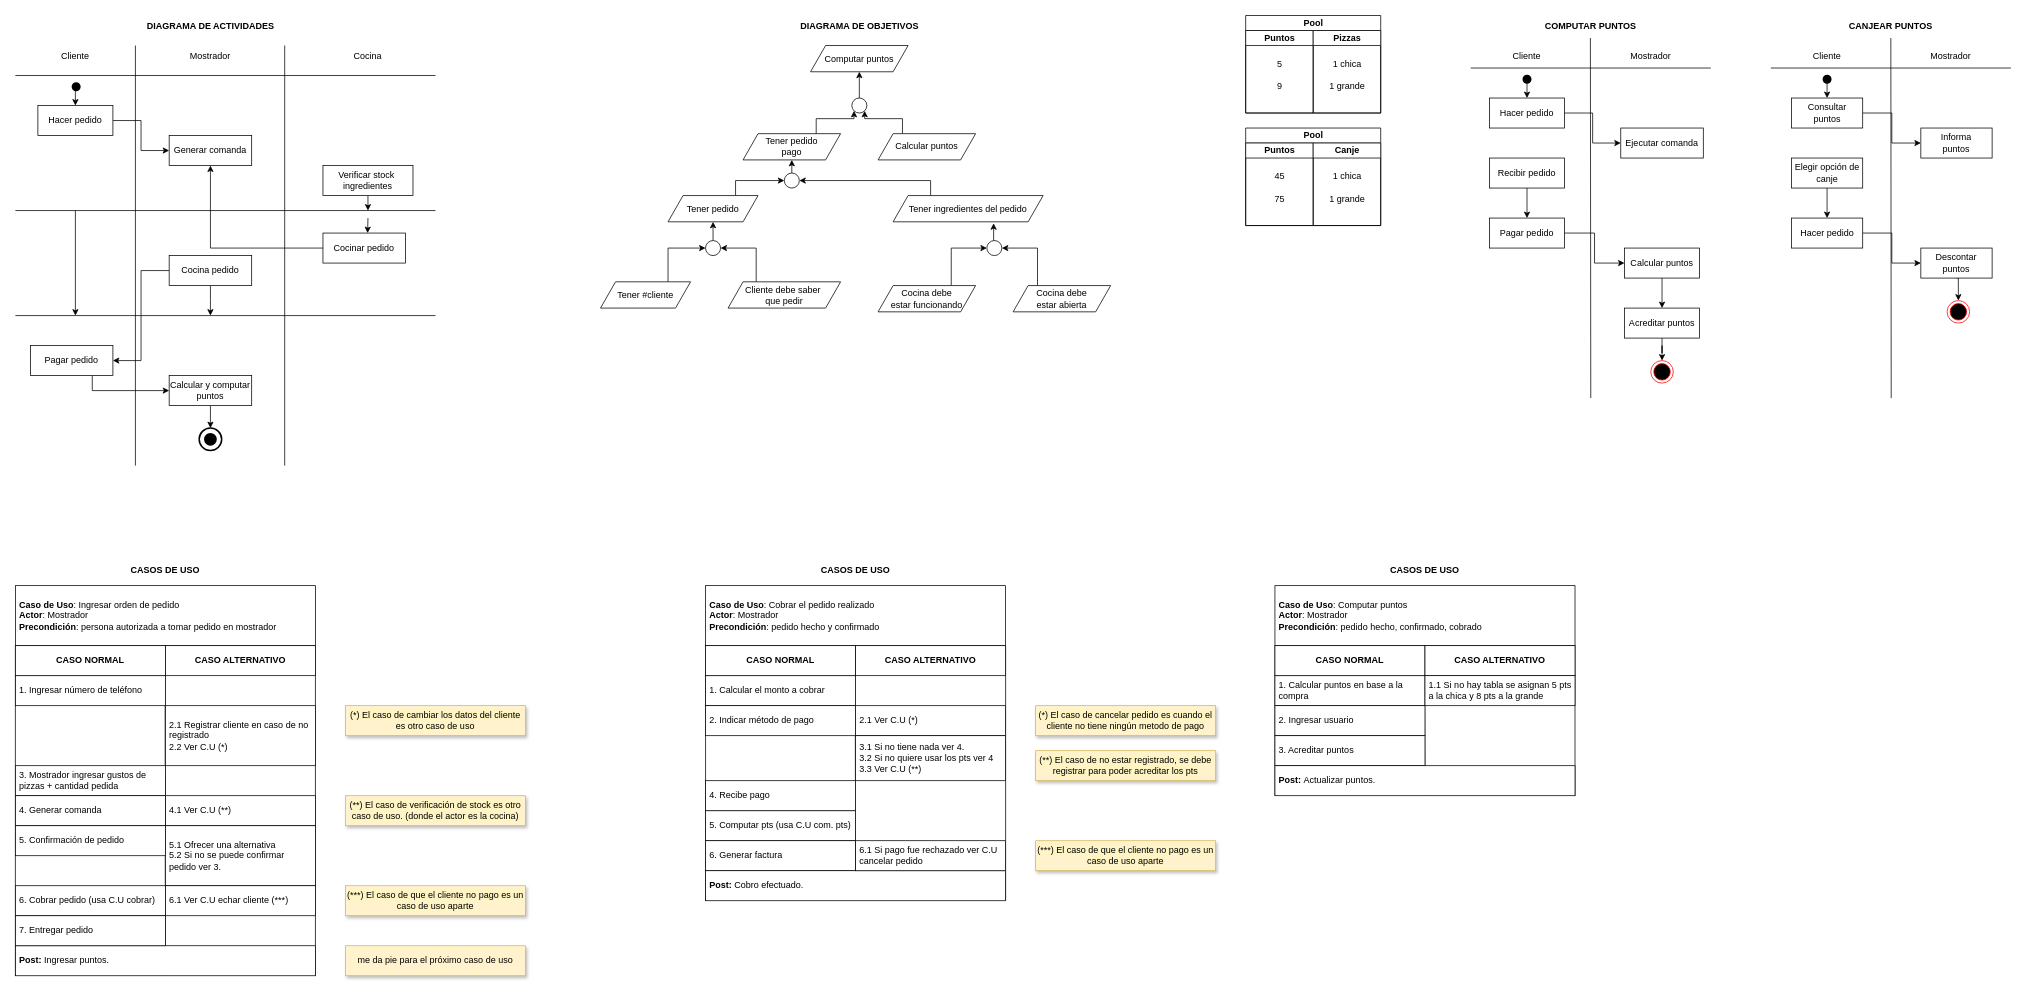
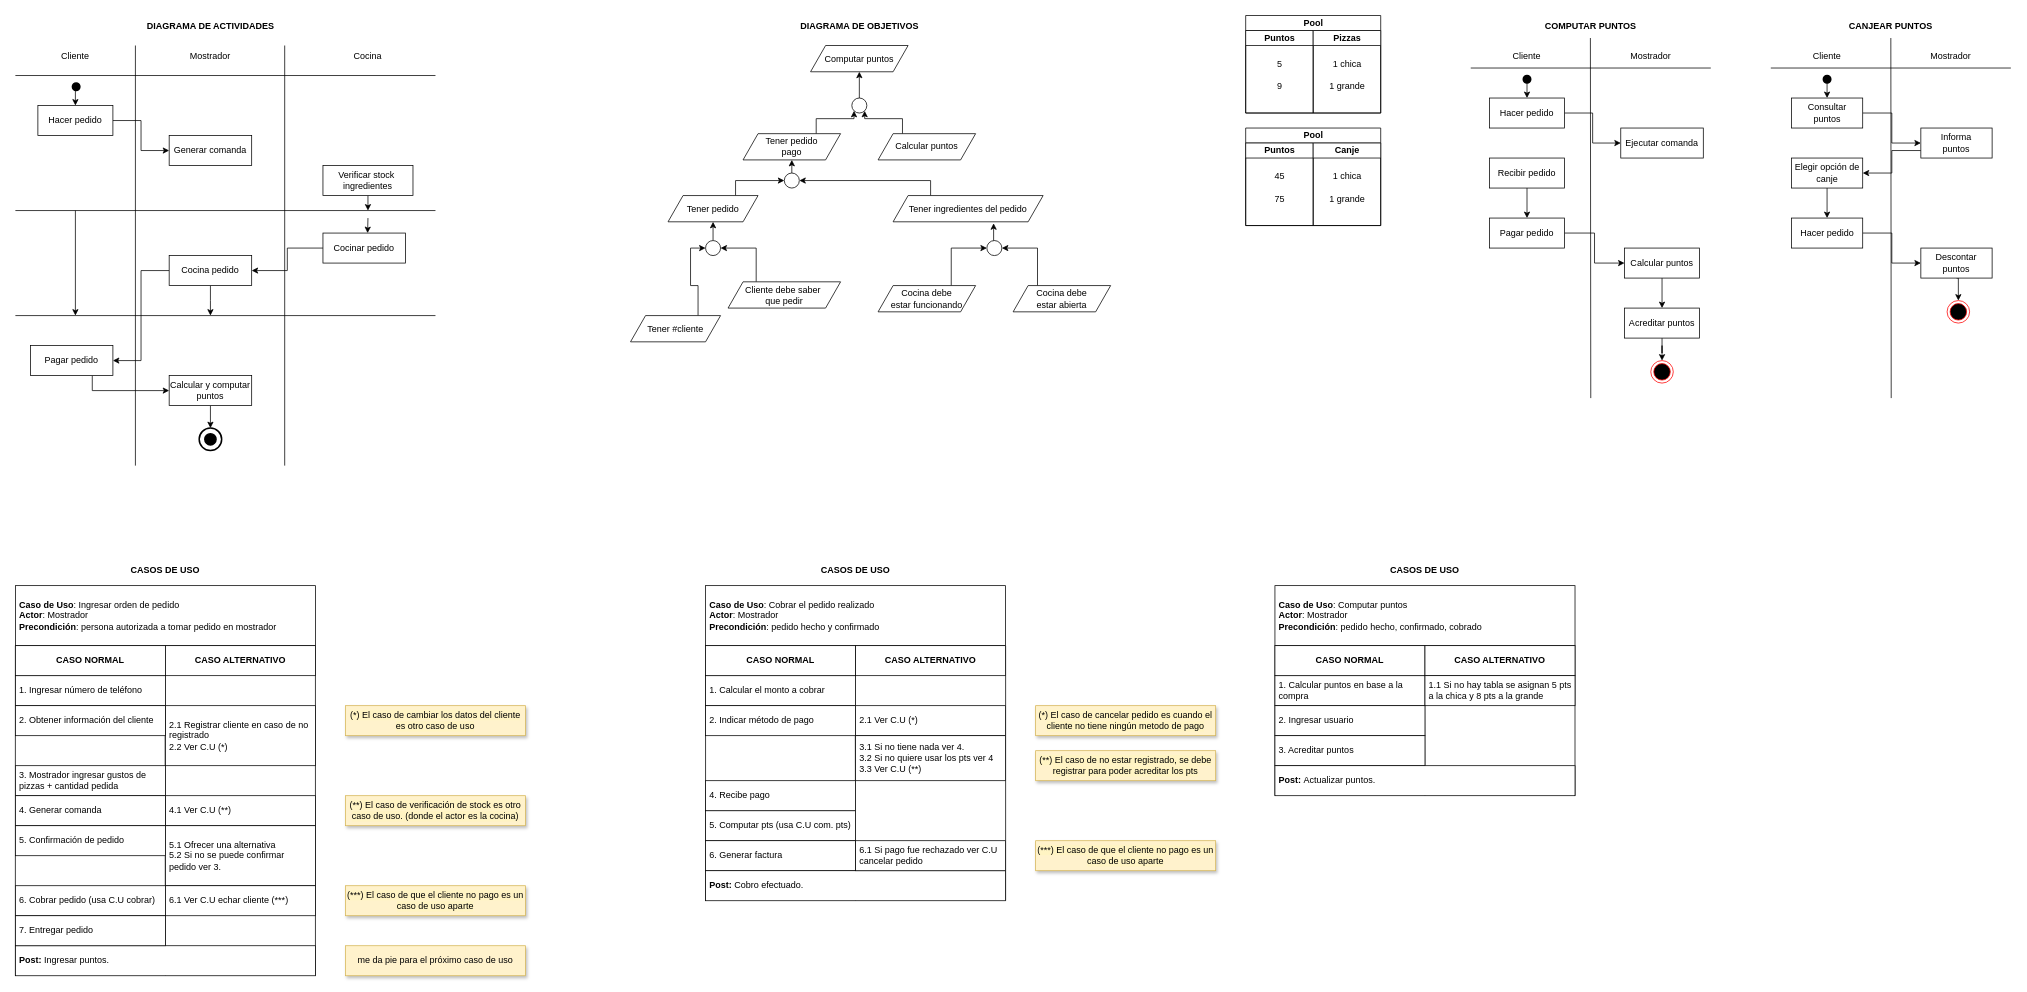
edge "Informa puntos" -> "Elegir opción de canje": added
edge "Cocinar pedido" -> "Generar comanda": now "Cocinar pedido" -> "Cocina pedido"
node "Tener #cliente": moved (645, 295) -> (675, 329)
node "2. Obtener información del cliente": added
